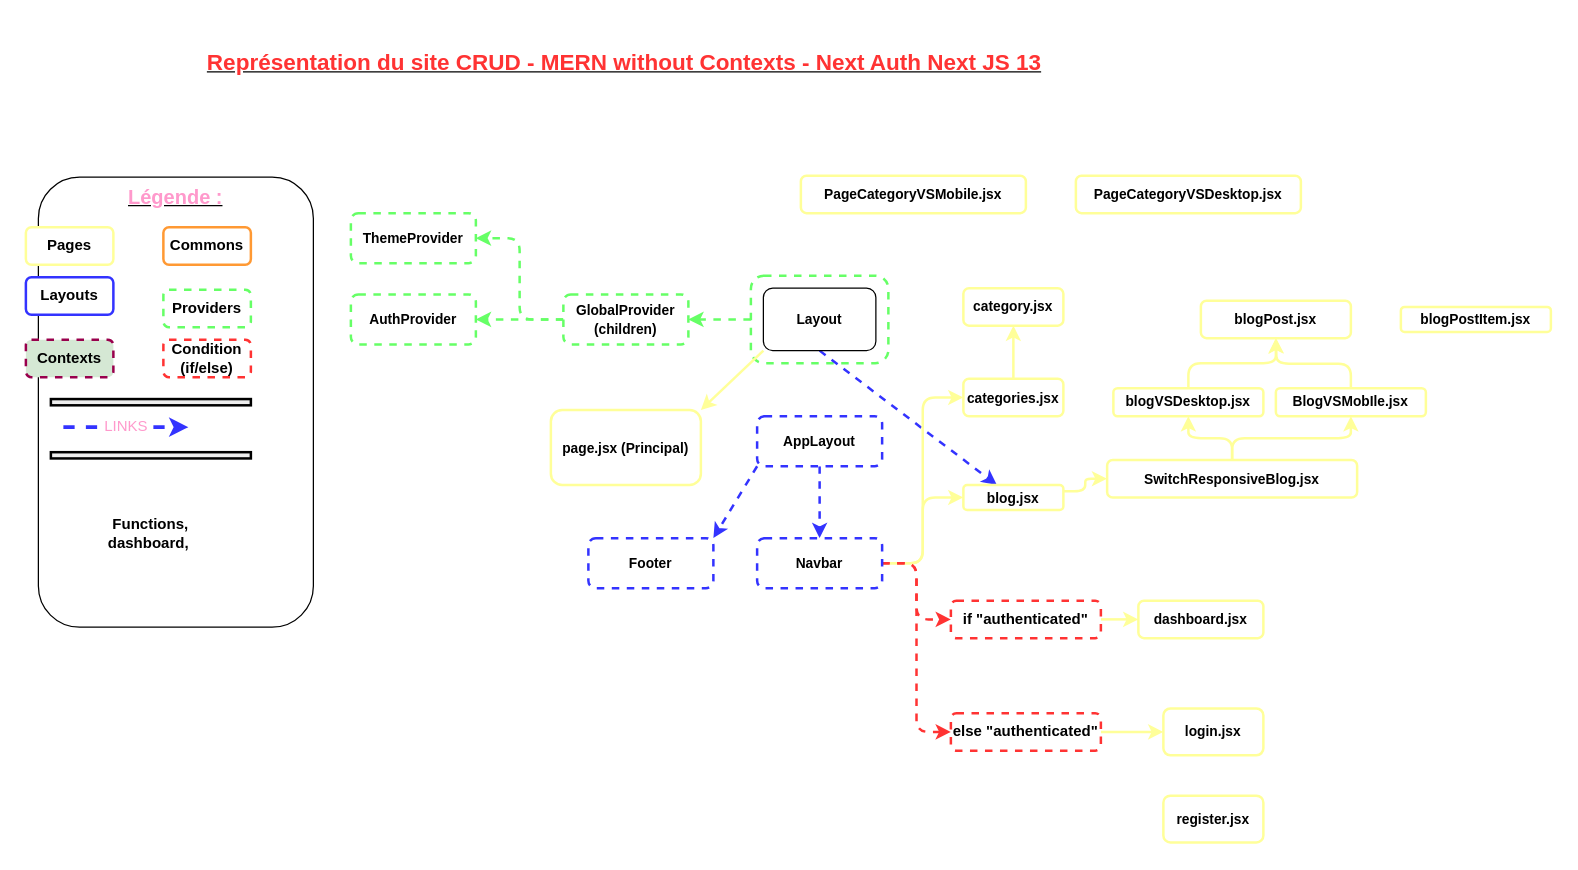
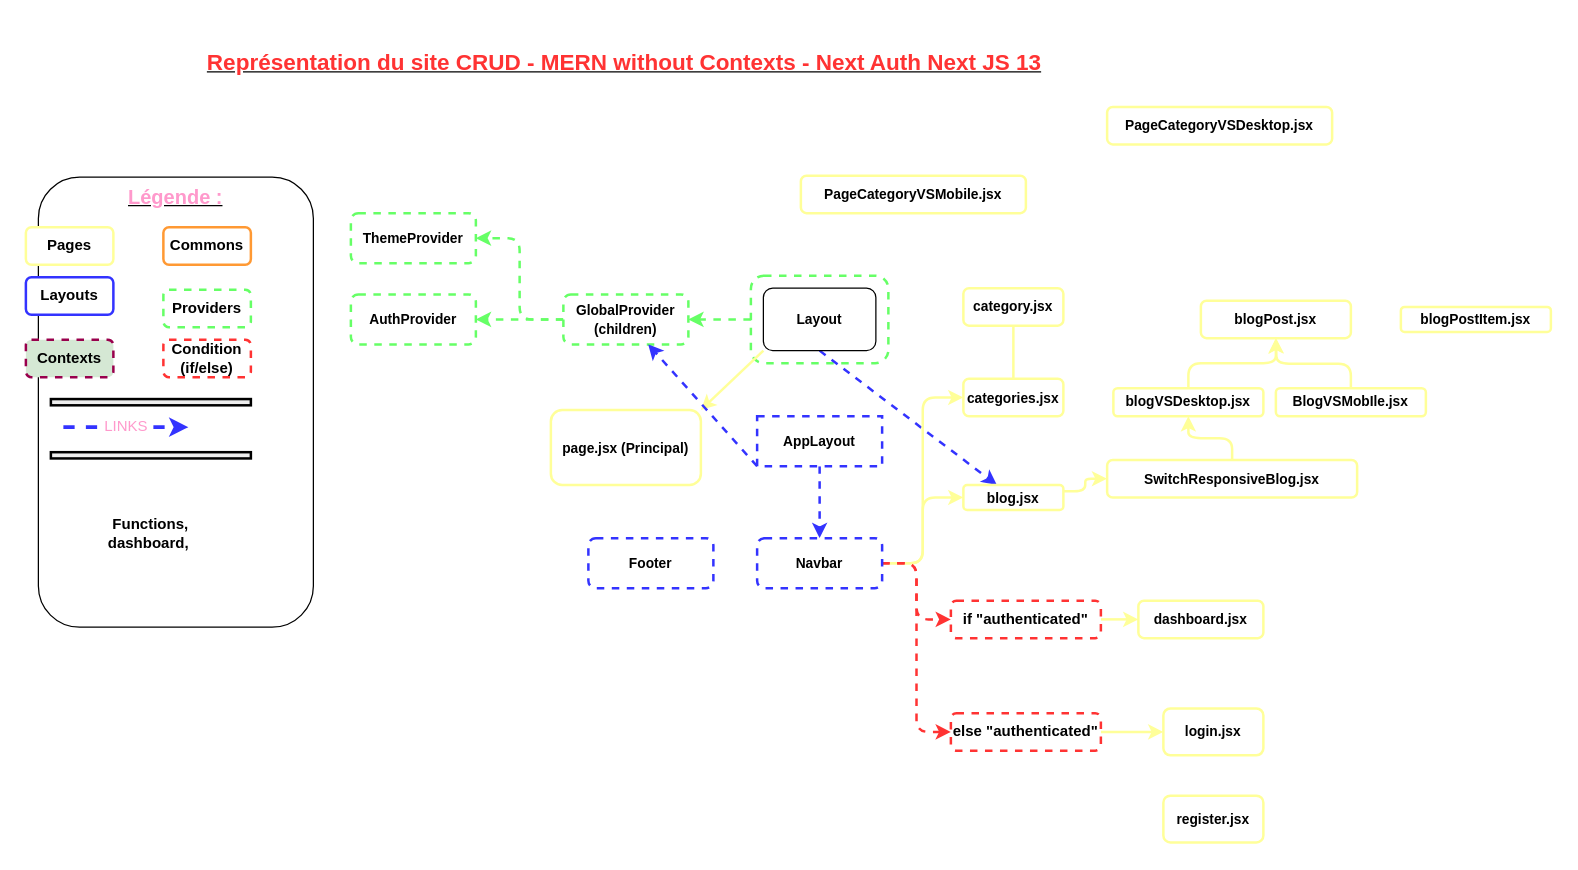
node "PageCategoryVSDesktop.jsx": moved (1188, 194) -> (1219, 126)
edge "categories.jsx" -> "category.jsx": arrowhead classic -> none
edge "SwitchResponsiveBlog.jsx" -> "BlogVSMobIle.jsx": removed
node "AppLayout": shape rounded rectangle -> rectangle
edge "AppLayout" -> "Footer": now "AppLayout" -> "GlobalProvider (children)"
